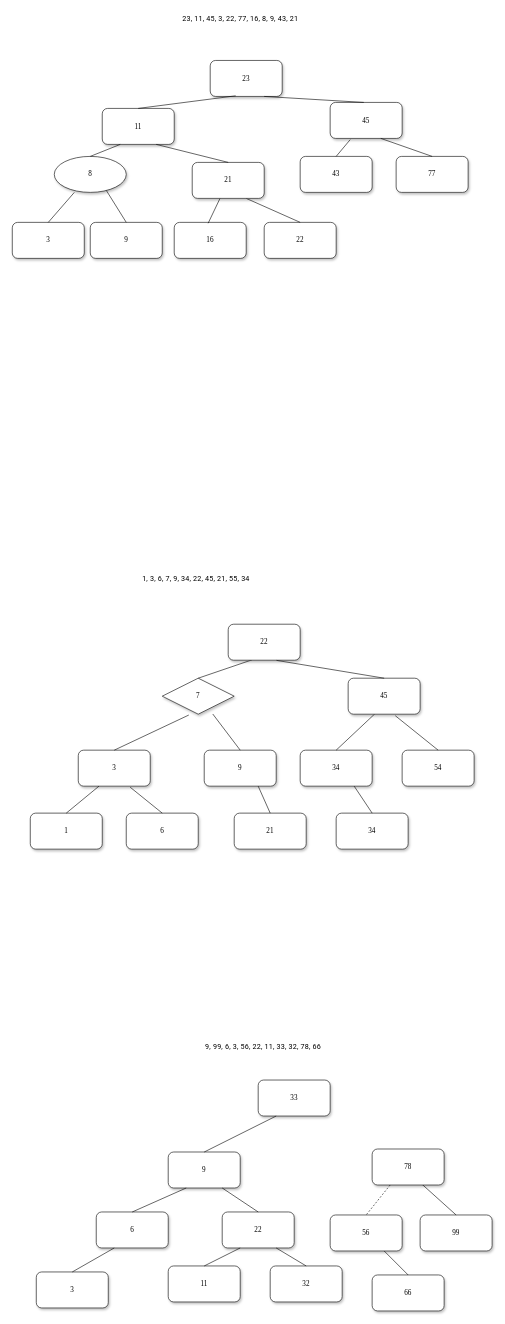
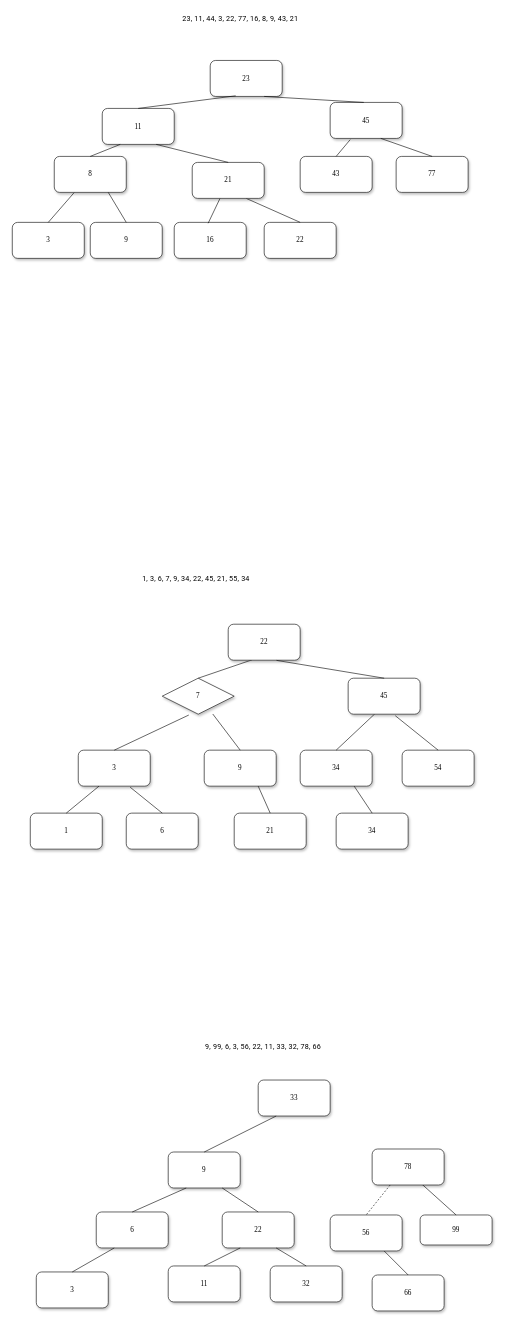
node "23, 11, 45, 3, 22, 77, 16, 8, 9, 43, 21": label "23, 11, 45, 3, 22, 77, 16, 8, 9, 43, 21" -> "23, 11, 44, 3, 22, 77, 16, 8, 9, 43, 21"
node "8": shape ellipse -> rounded rectangle
node "99": size 72x36 -> 72x30
